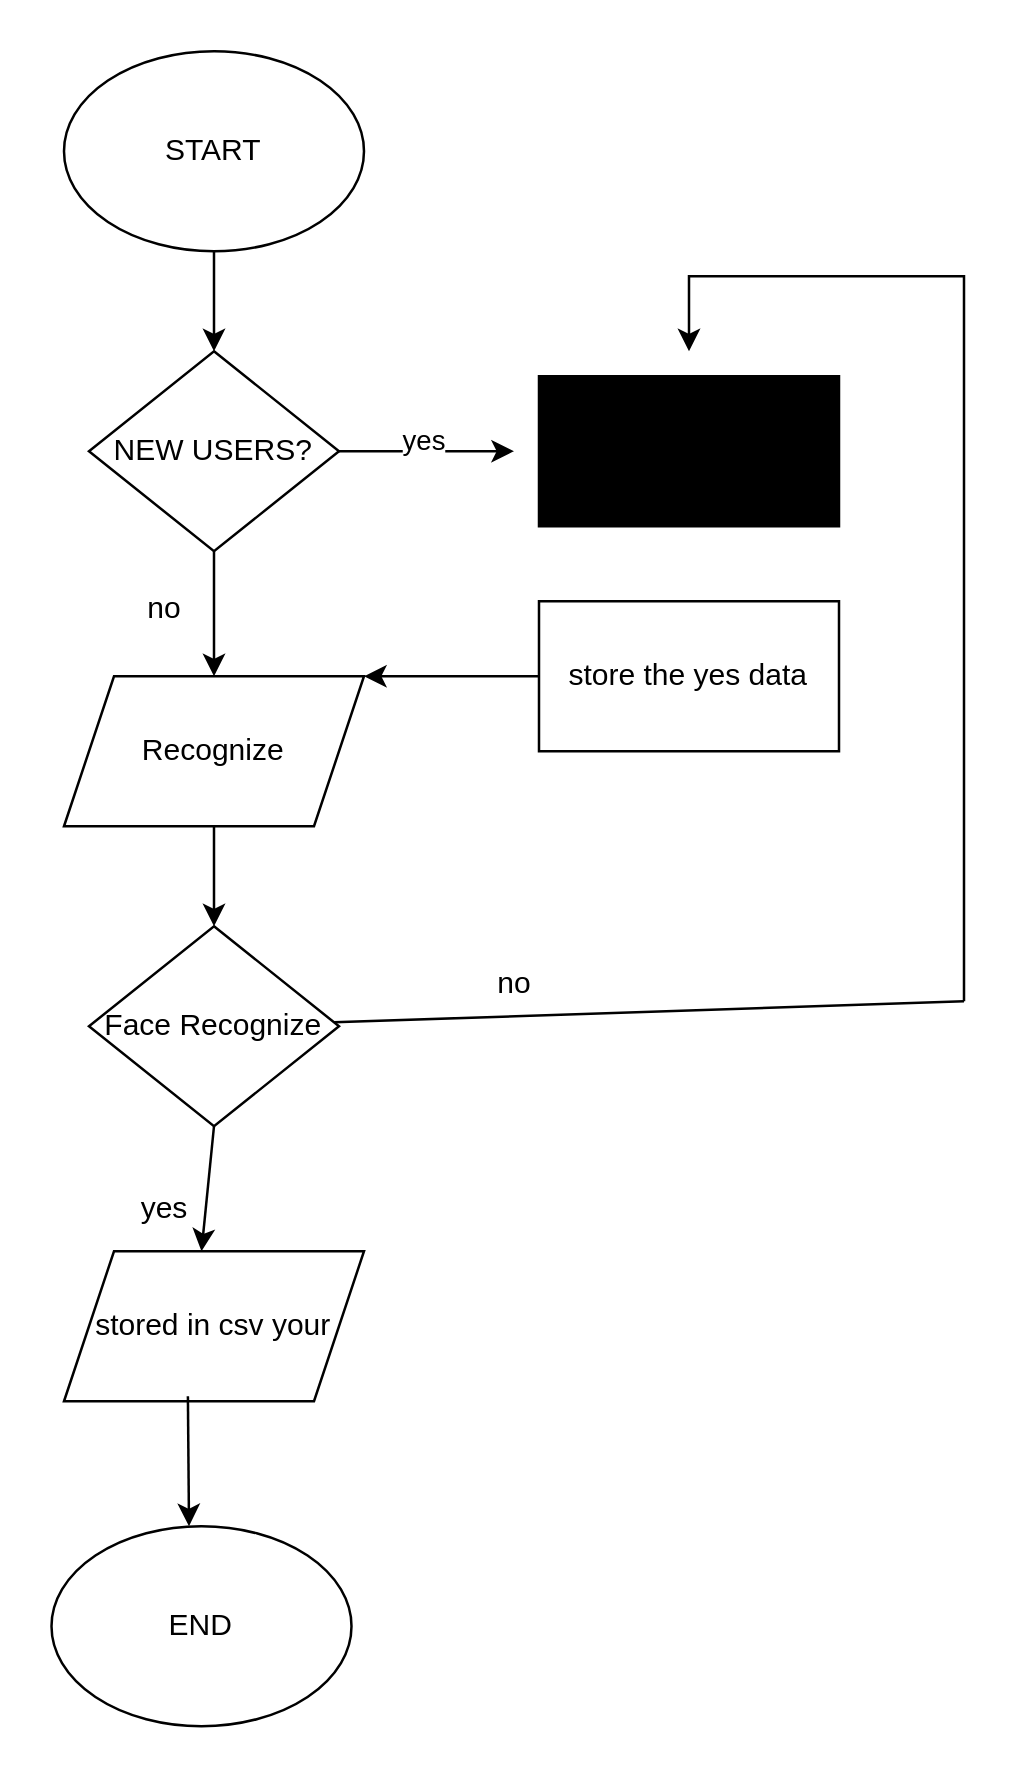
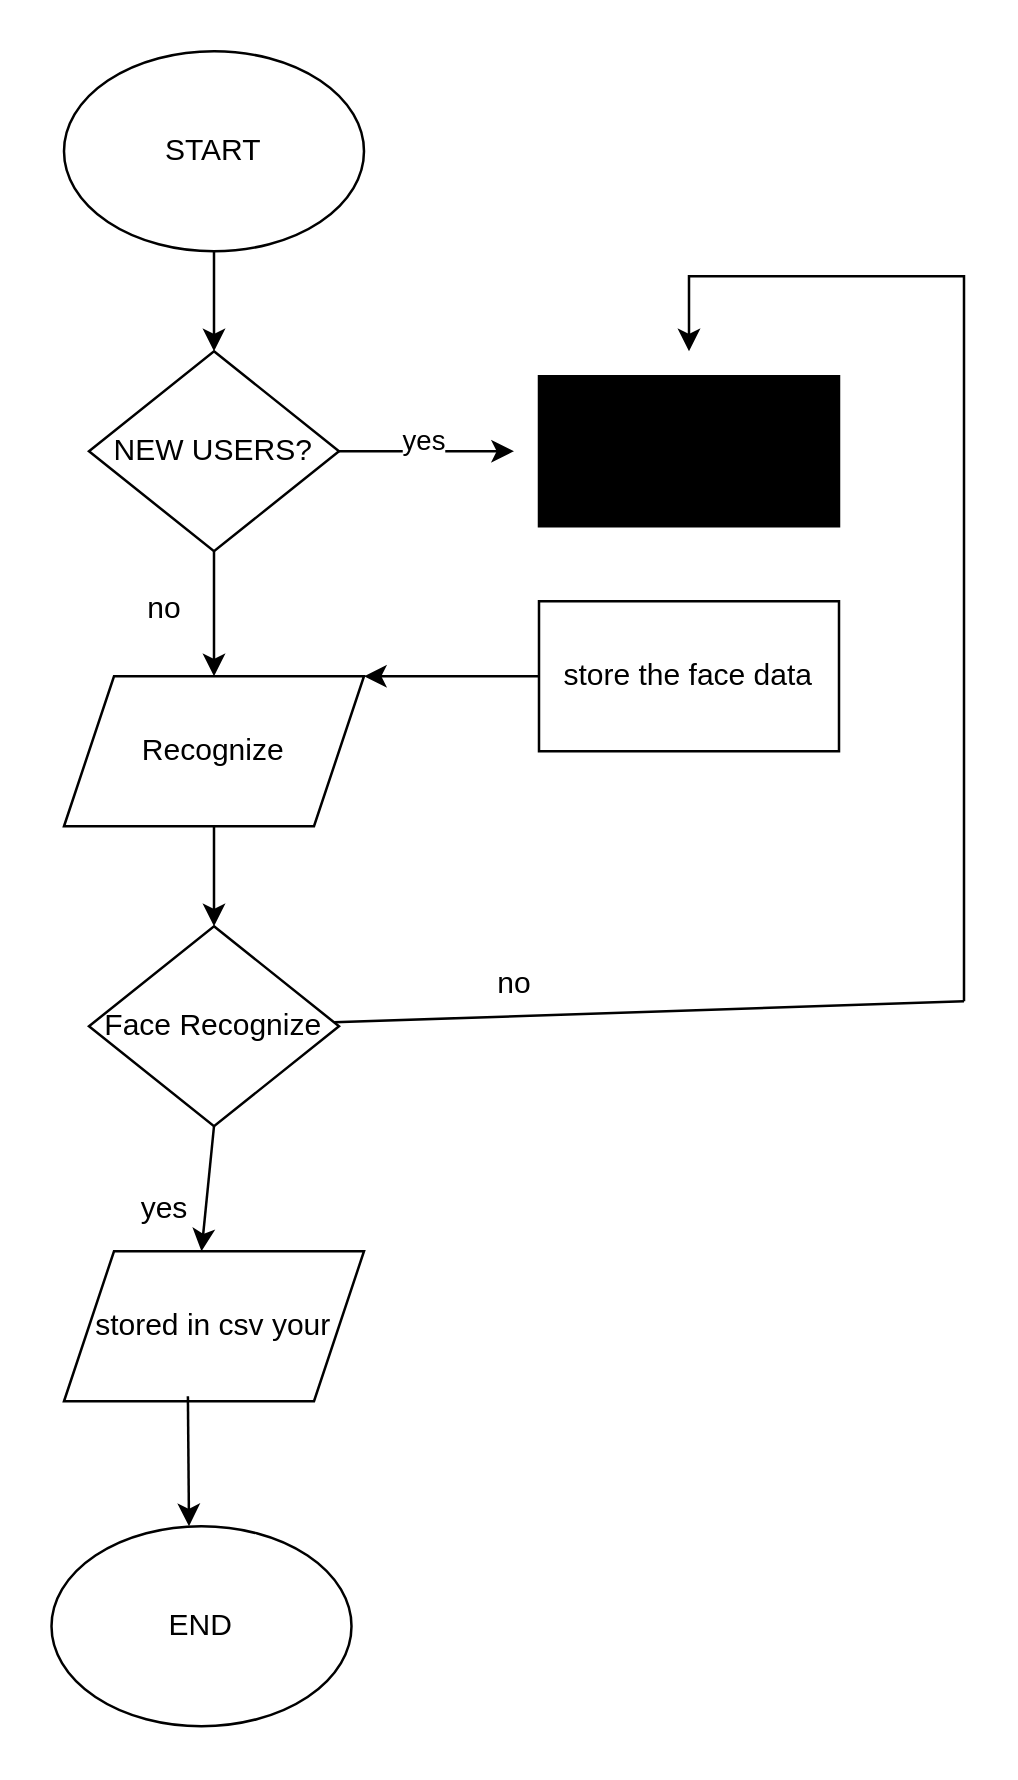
node "store the yes data": label "store the yes data" -> "store the face data"
